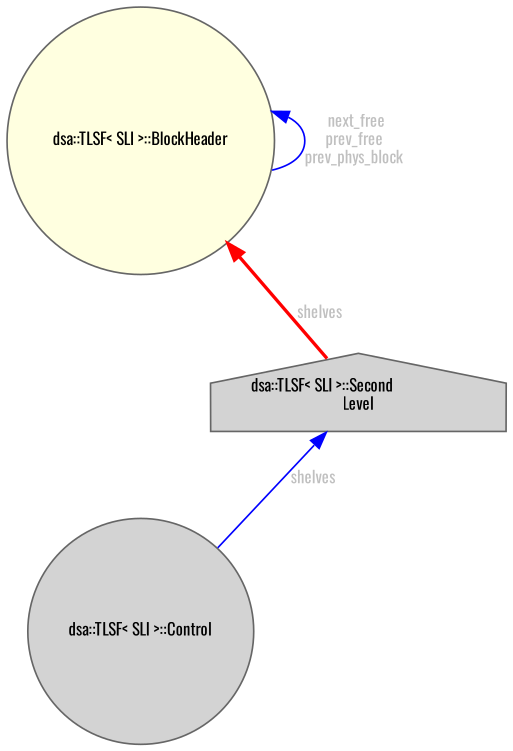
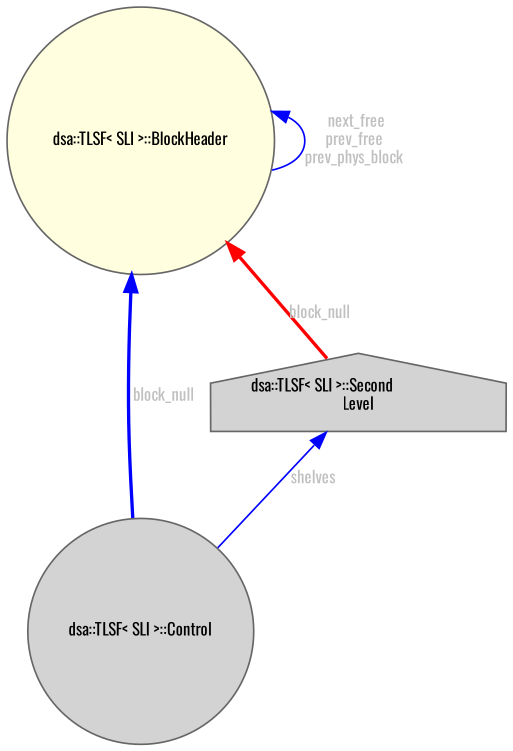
edge "dsa::TLSF< SLI >::Second Level" -> "dsa::TLSF< SLI >::BlockHeader": label " shelves" -> " block_null"
edge "dsa::TLSF< SLI >::Control" -> "dsa::TLSF< SLI >::BlockHeader": added, label "block_null"
